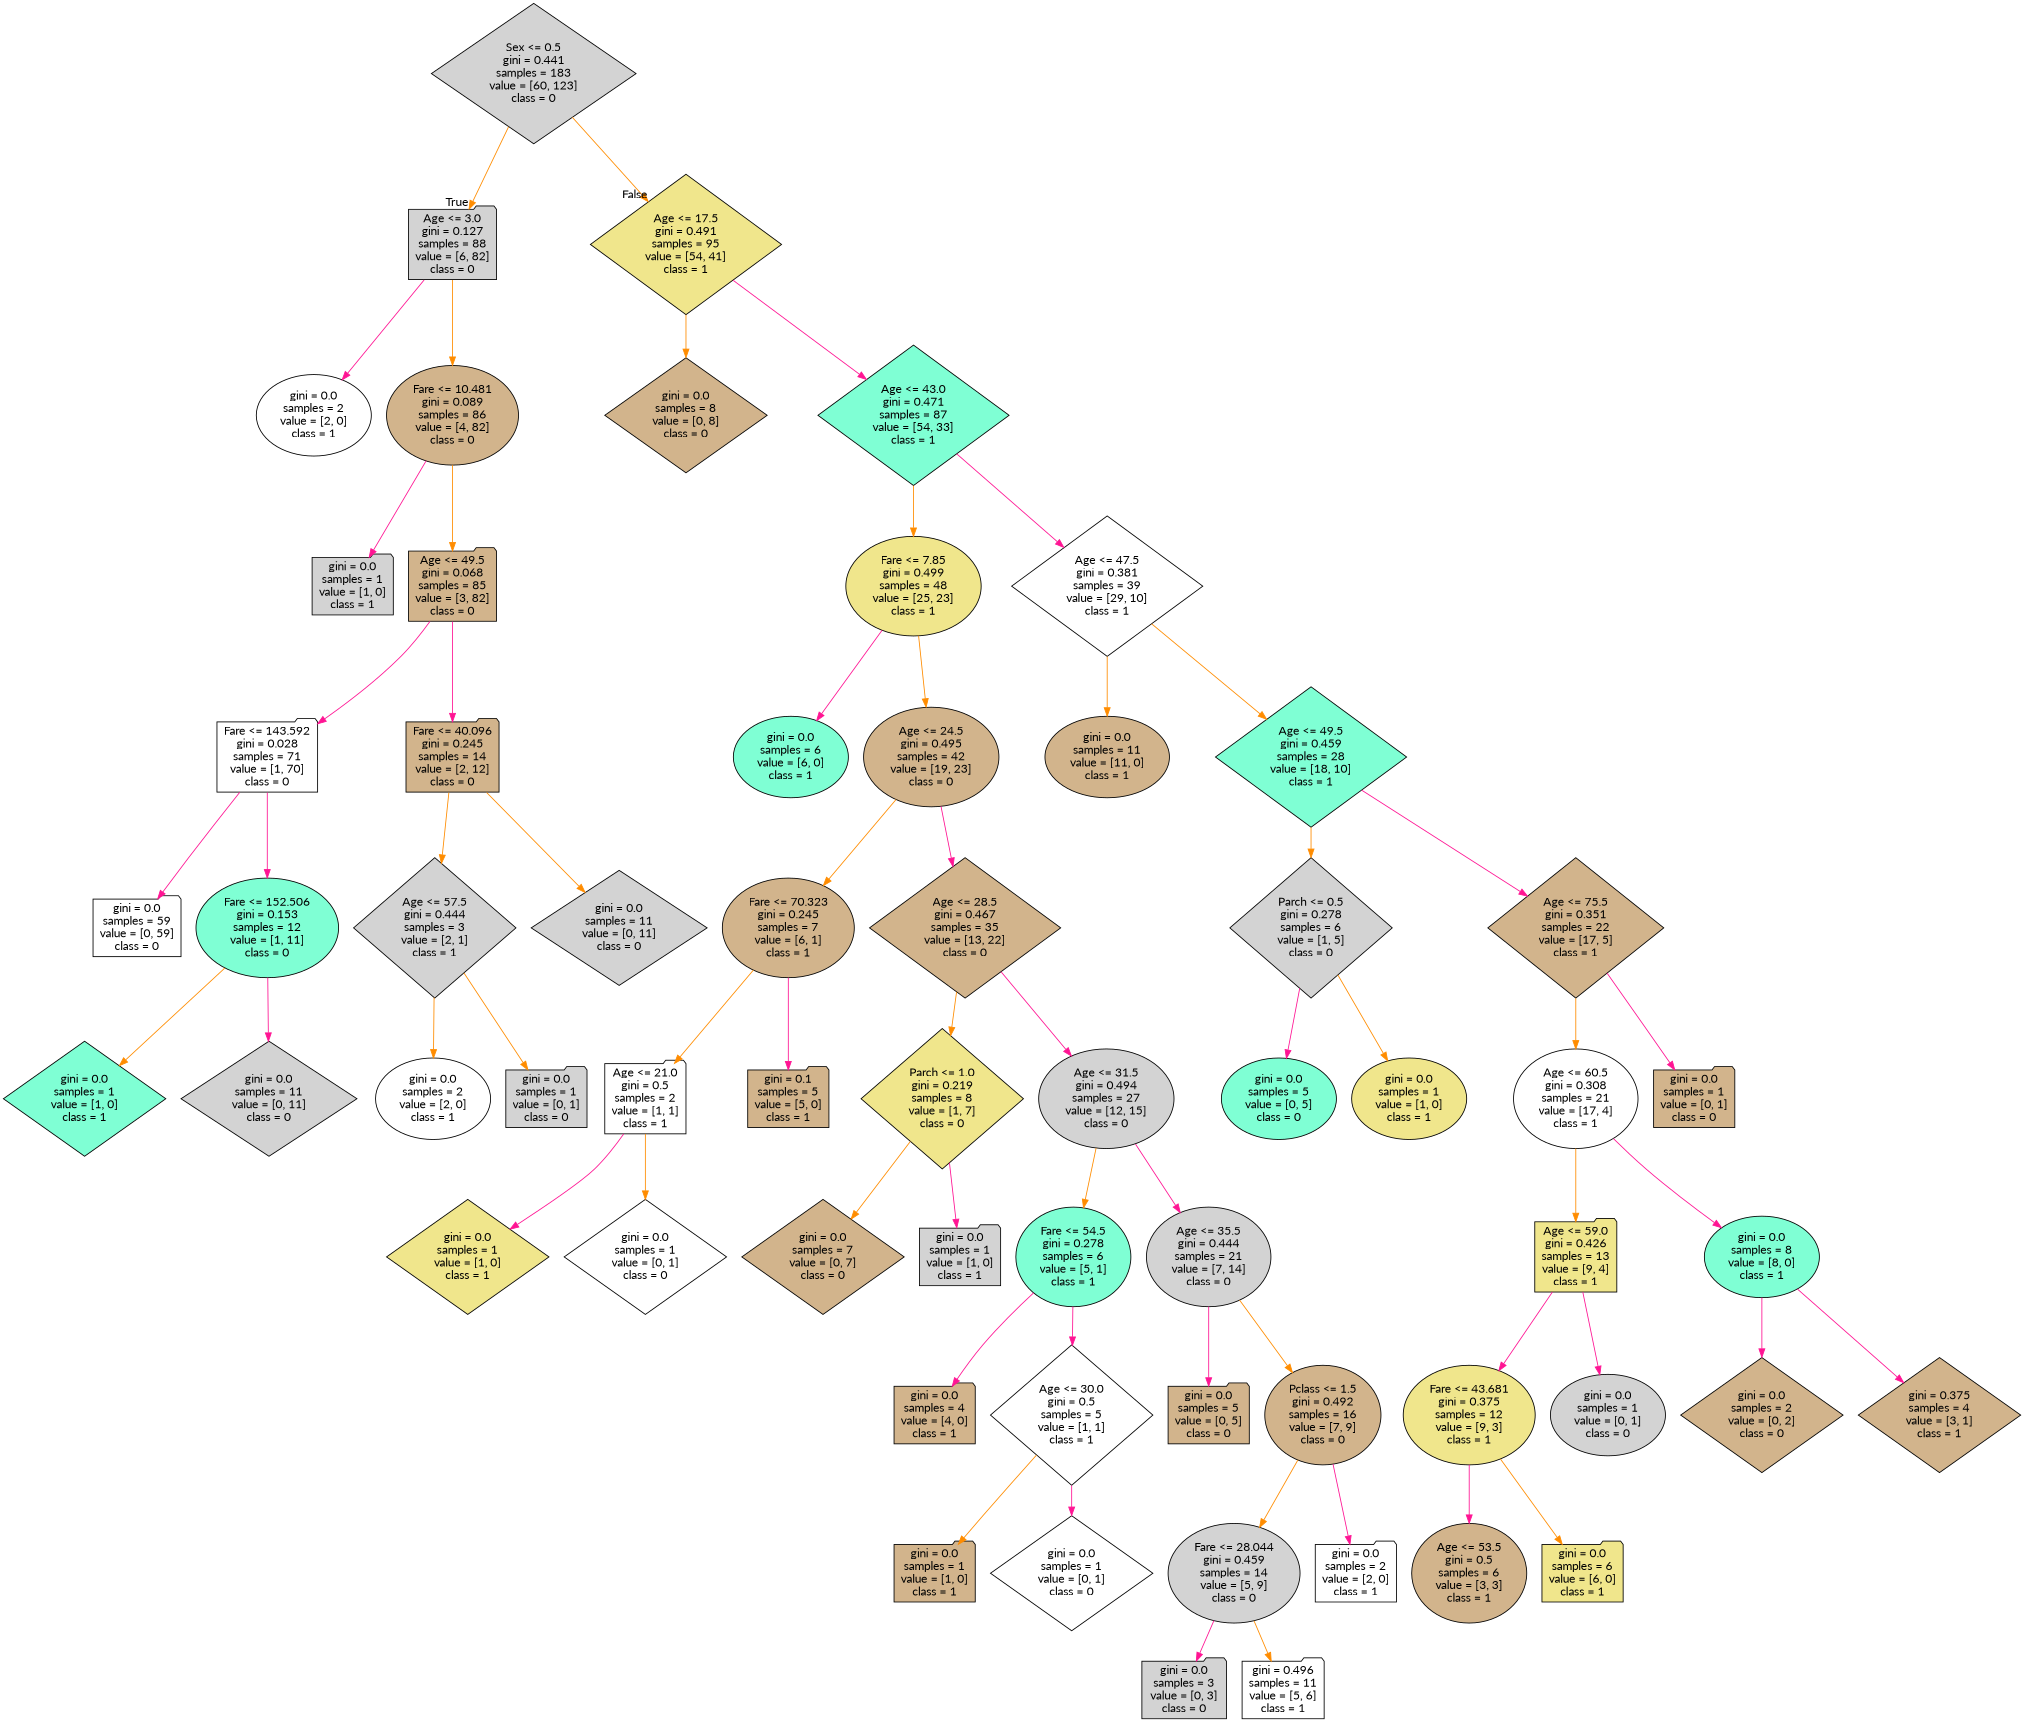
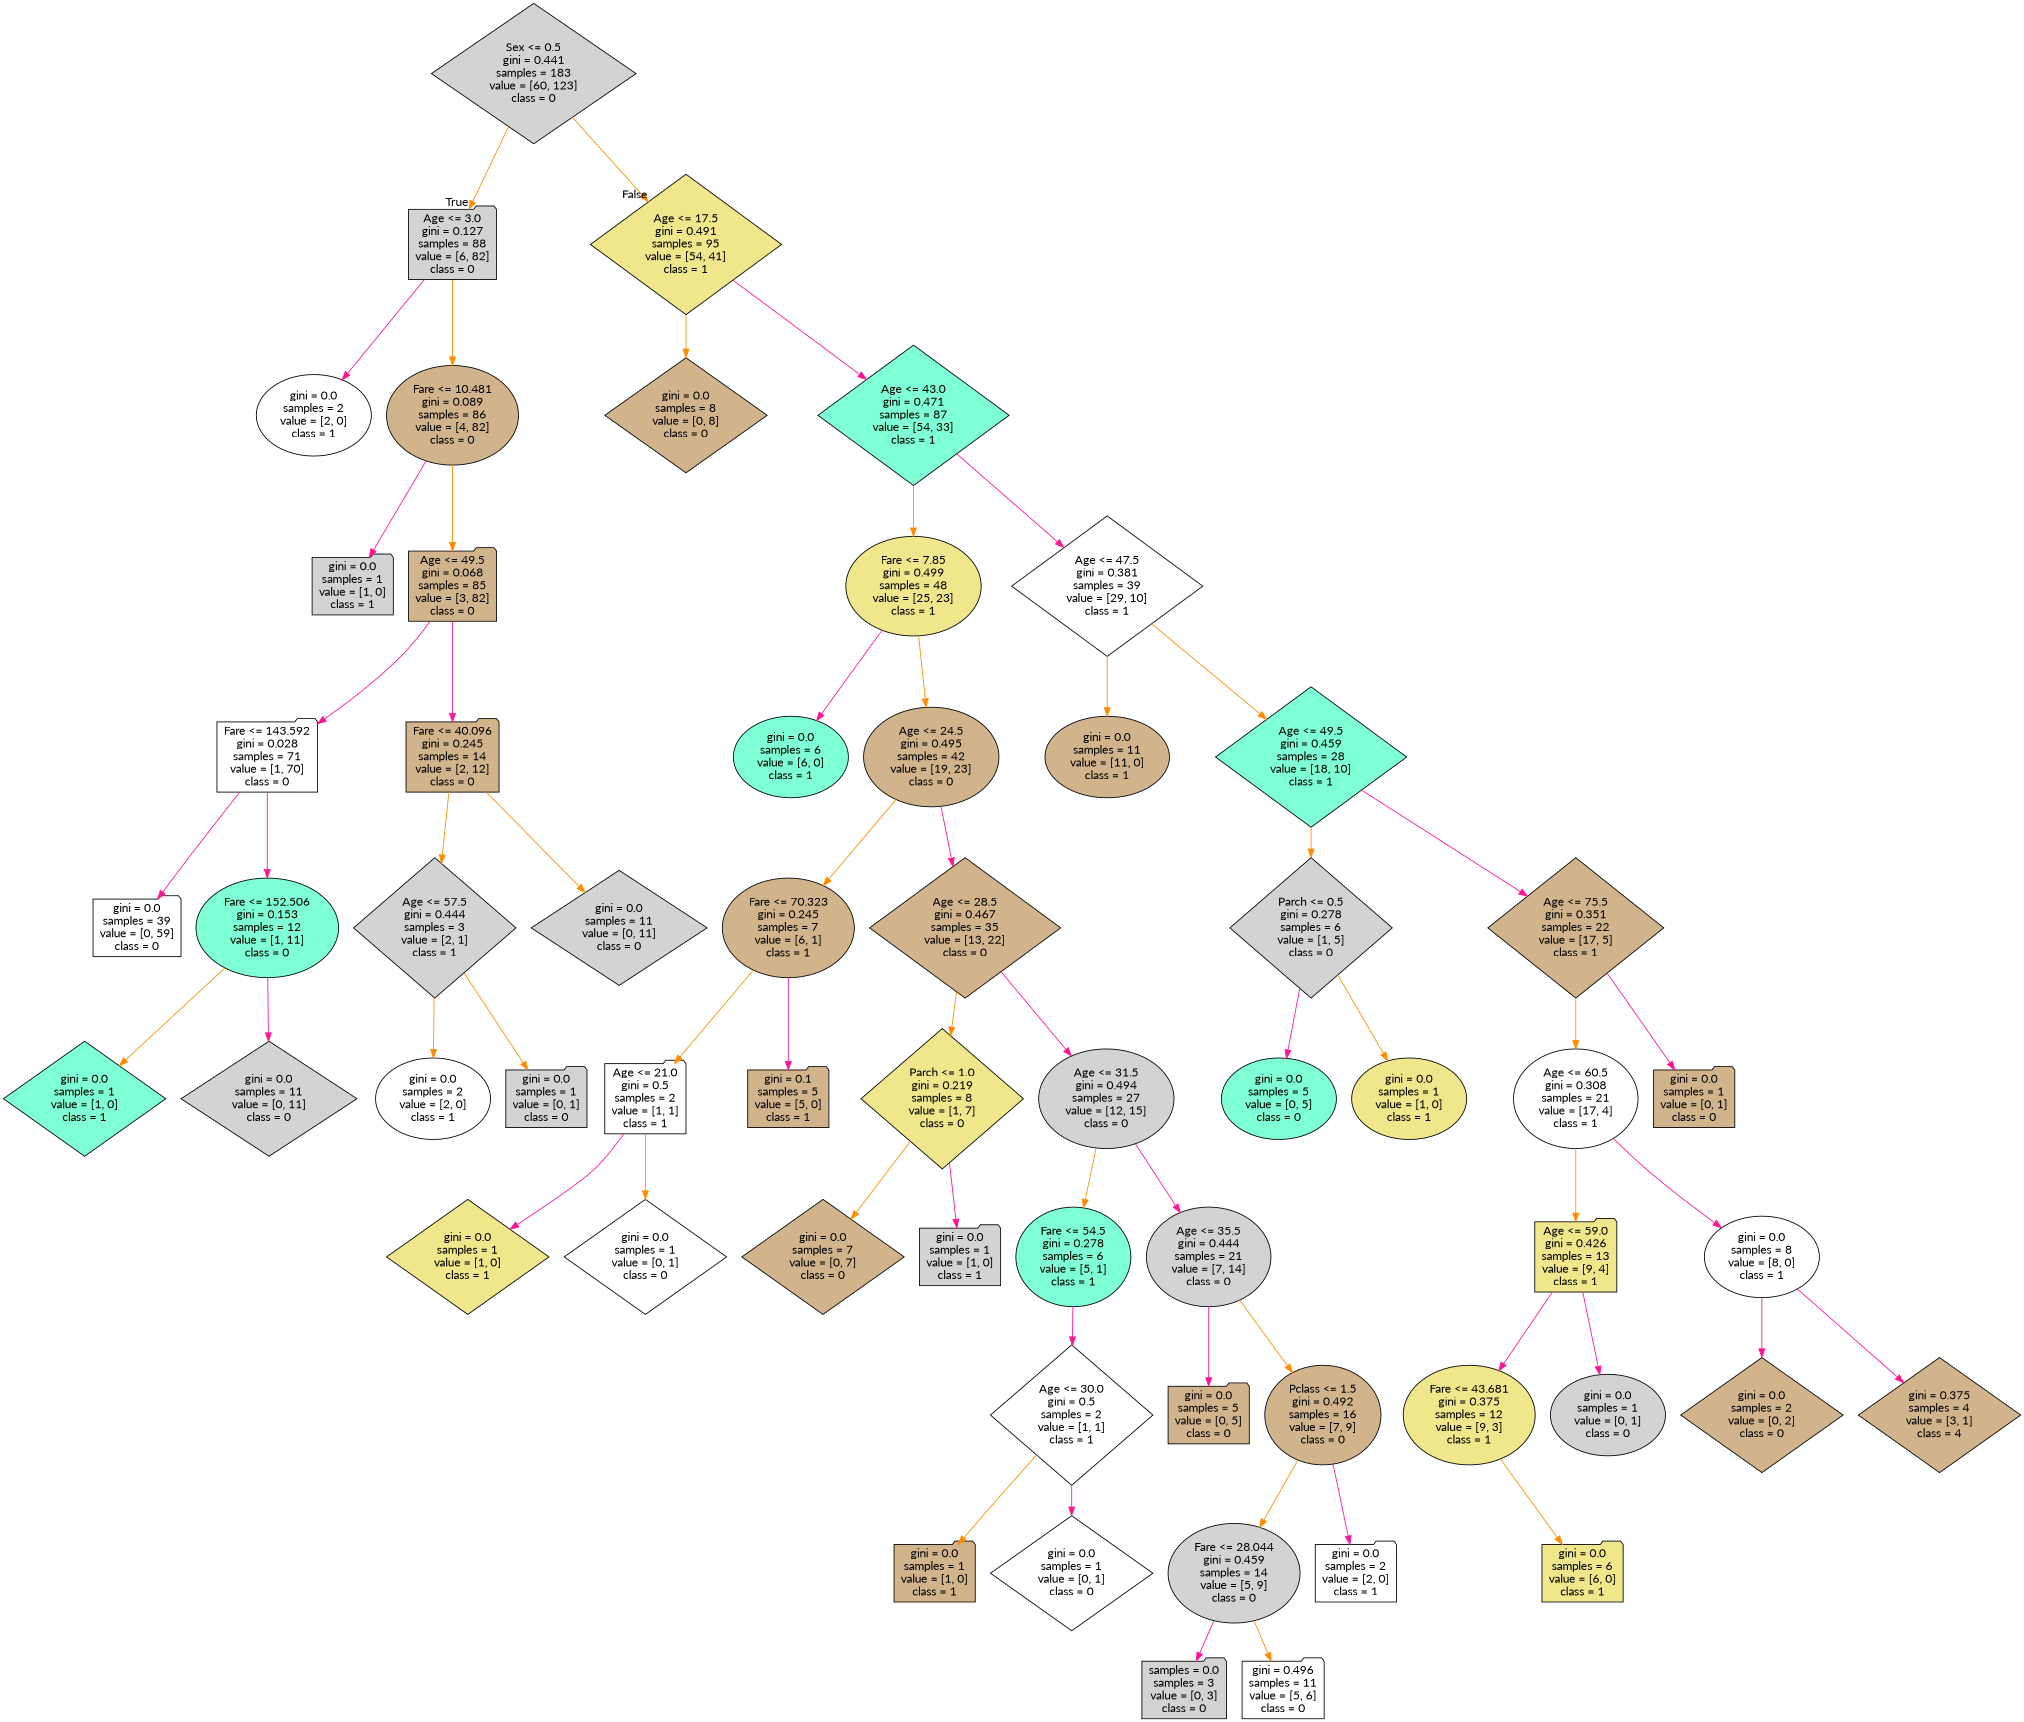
node "gini = 0.0 samples = 59 value = [0, 59] class = 0": label "gini = 0.0 samples = 59 value = [0, 59] class = 0" -> "gini = 0.0 samples = 39 value = [0, 59] class = 0"
node "gini = 0.0 samples = 8 value = [8, 0] class = 1": fillcolor aquamarine -> white
node "gini = 0.0 samples = 4 value = [4, 0] class = 1": removed
node "Age <= 30.0 gini = 0.5 samples = 5 value = [1, 1] class = 1": label "Age <= 30.0 gini = 0.5 samples = 5 value = [1, 1] class = 1" -> "Age <= 30.0 gini = 0.5 samples = 2 value = [1, 1] class = 1"
node "gini = 0.375 samples = 4 value = [3, 1] class = 1": label "gini = 0.375 samples = 4 value = [3, 1] class = 1" -> "gini = 0.375 samples = 4 value = [3, 1] class = 4"
node "Age <= 53.5 gini = 0.5 samples = 6 value = [3, 3] class = 1": removed
node "gini = 0.0 samples = 3 value = [0, 3] class = 0": label "gini = 0.0 samples = 3 value = [0, 3] class = 0" -> "samples = 0.0 samples = 3 value = [0, 3] class = 0"
node "gini = 0.496 samples = 11 value = [5, 6] class = 1": label "gini = 0.496 samples = 11 value = [5, 6] class = 1" -> "gini = 0.496 samples = 11 value = [5, 6] class = 0"
